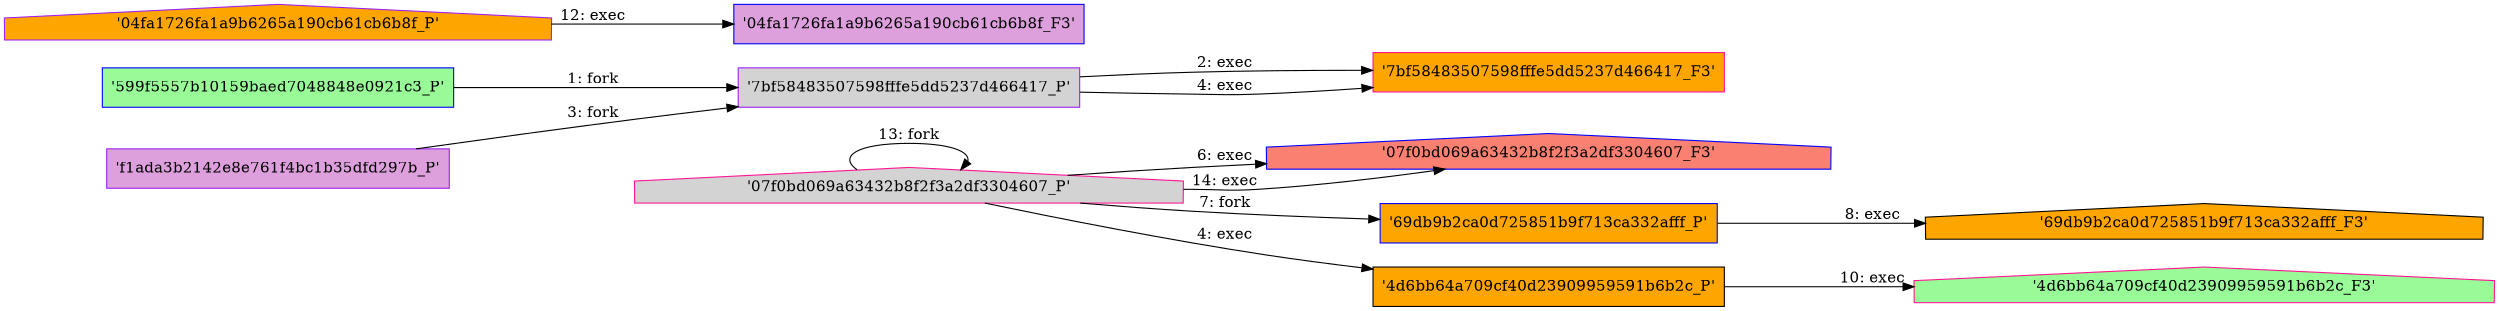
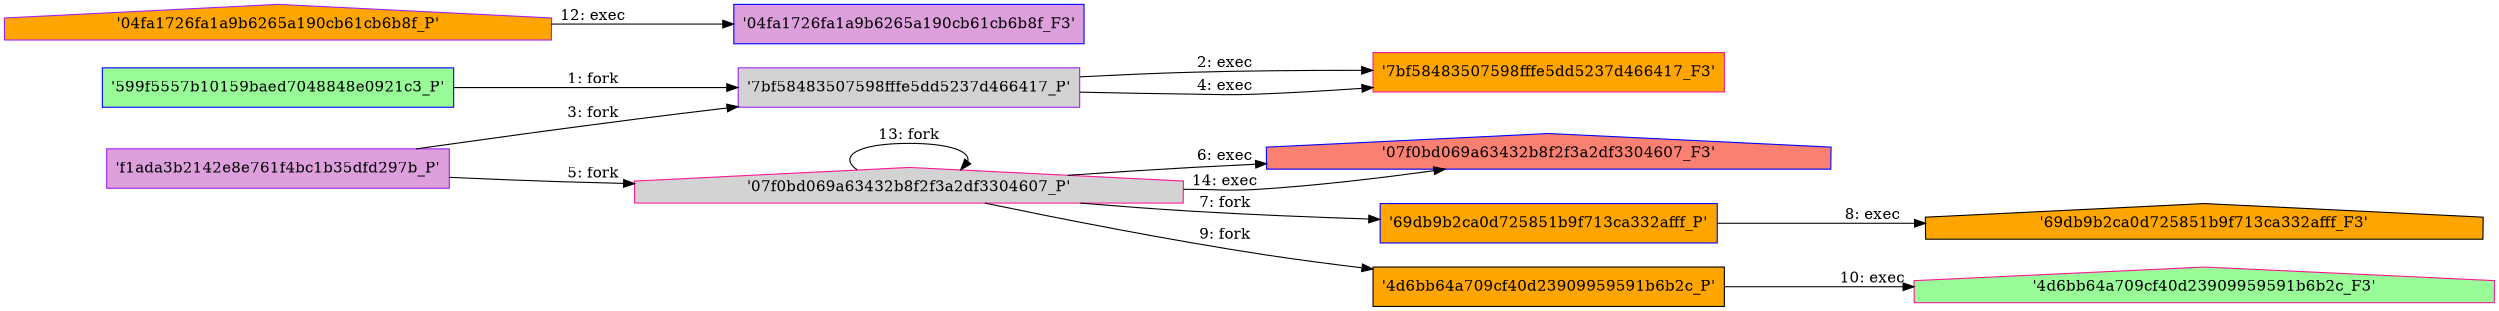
edge "'f1ada3b2142e8e761f4bc1b35dfd297b_P'" -> "'07f0bd069a63432b8f2f3a2df3304607_P'": added, label "5: fork"
edge "'07f0bd069a63432b8f2f3a2df3304607_P'" -> "'4d6bb64a709cf40d23909959591b6b2c_P'": label "4: exec" -> "9: fork"
